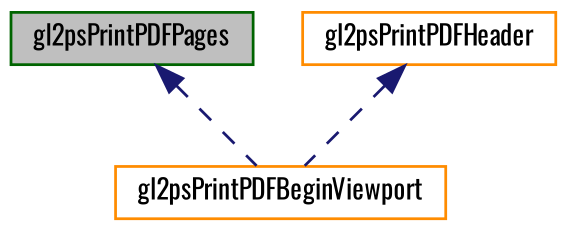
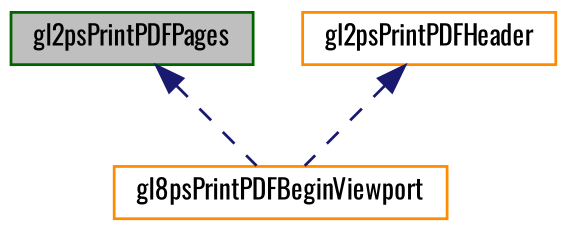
node "gl2psPrintPDFBeginViewport": label "gl2psPrintPDFBeginViewport" -> "gl8psPrintPDFBeginViewport"
